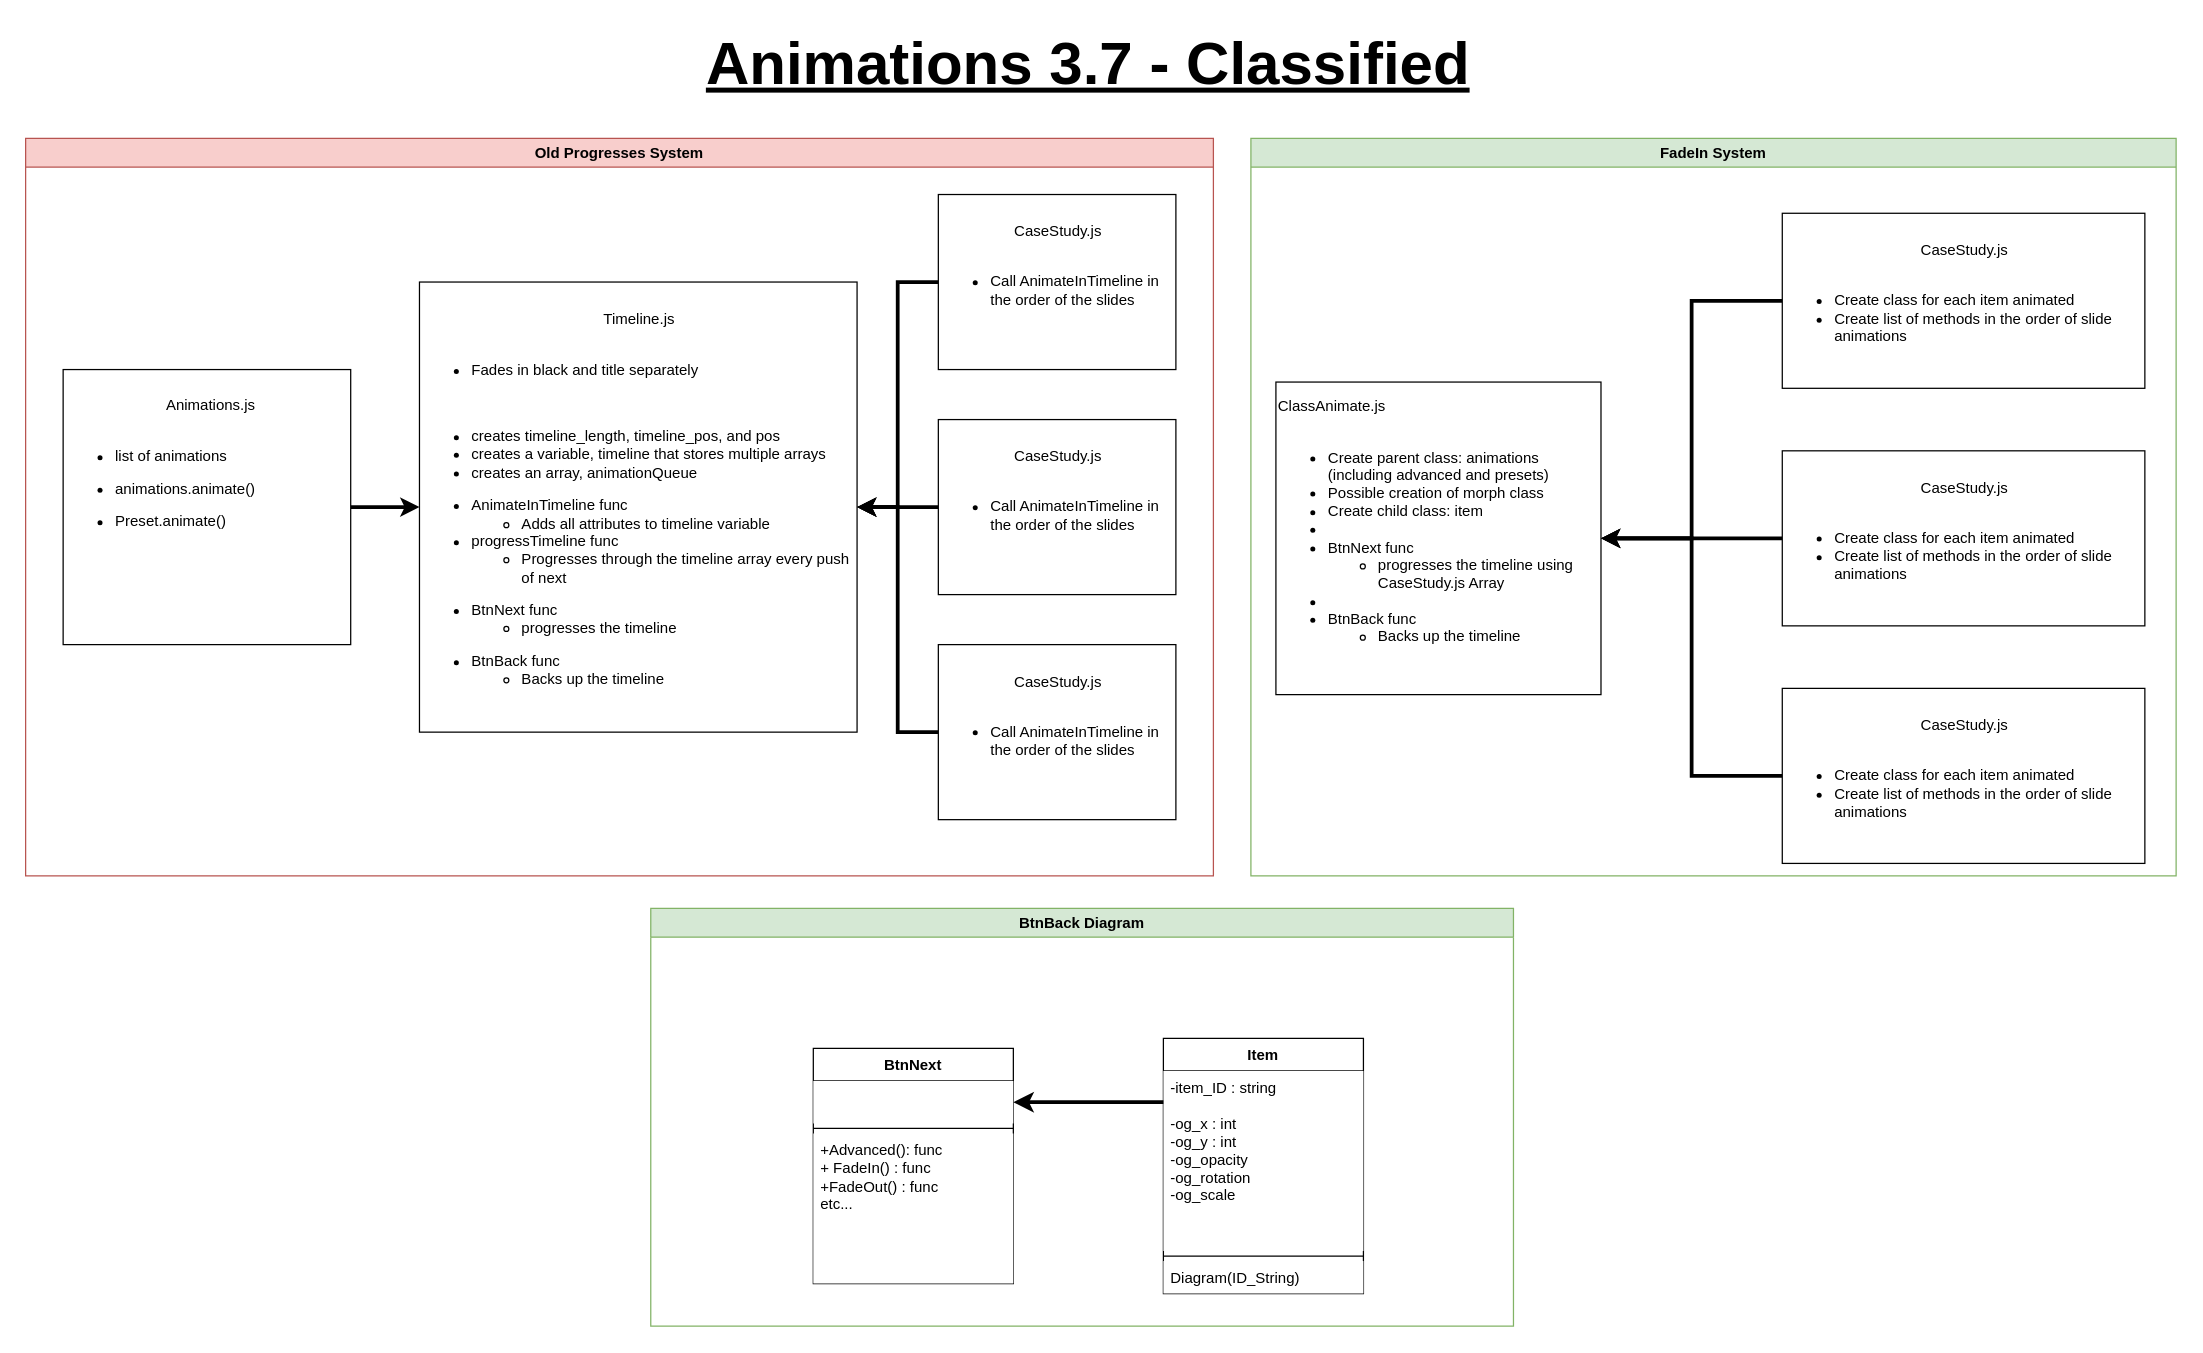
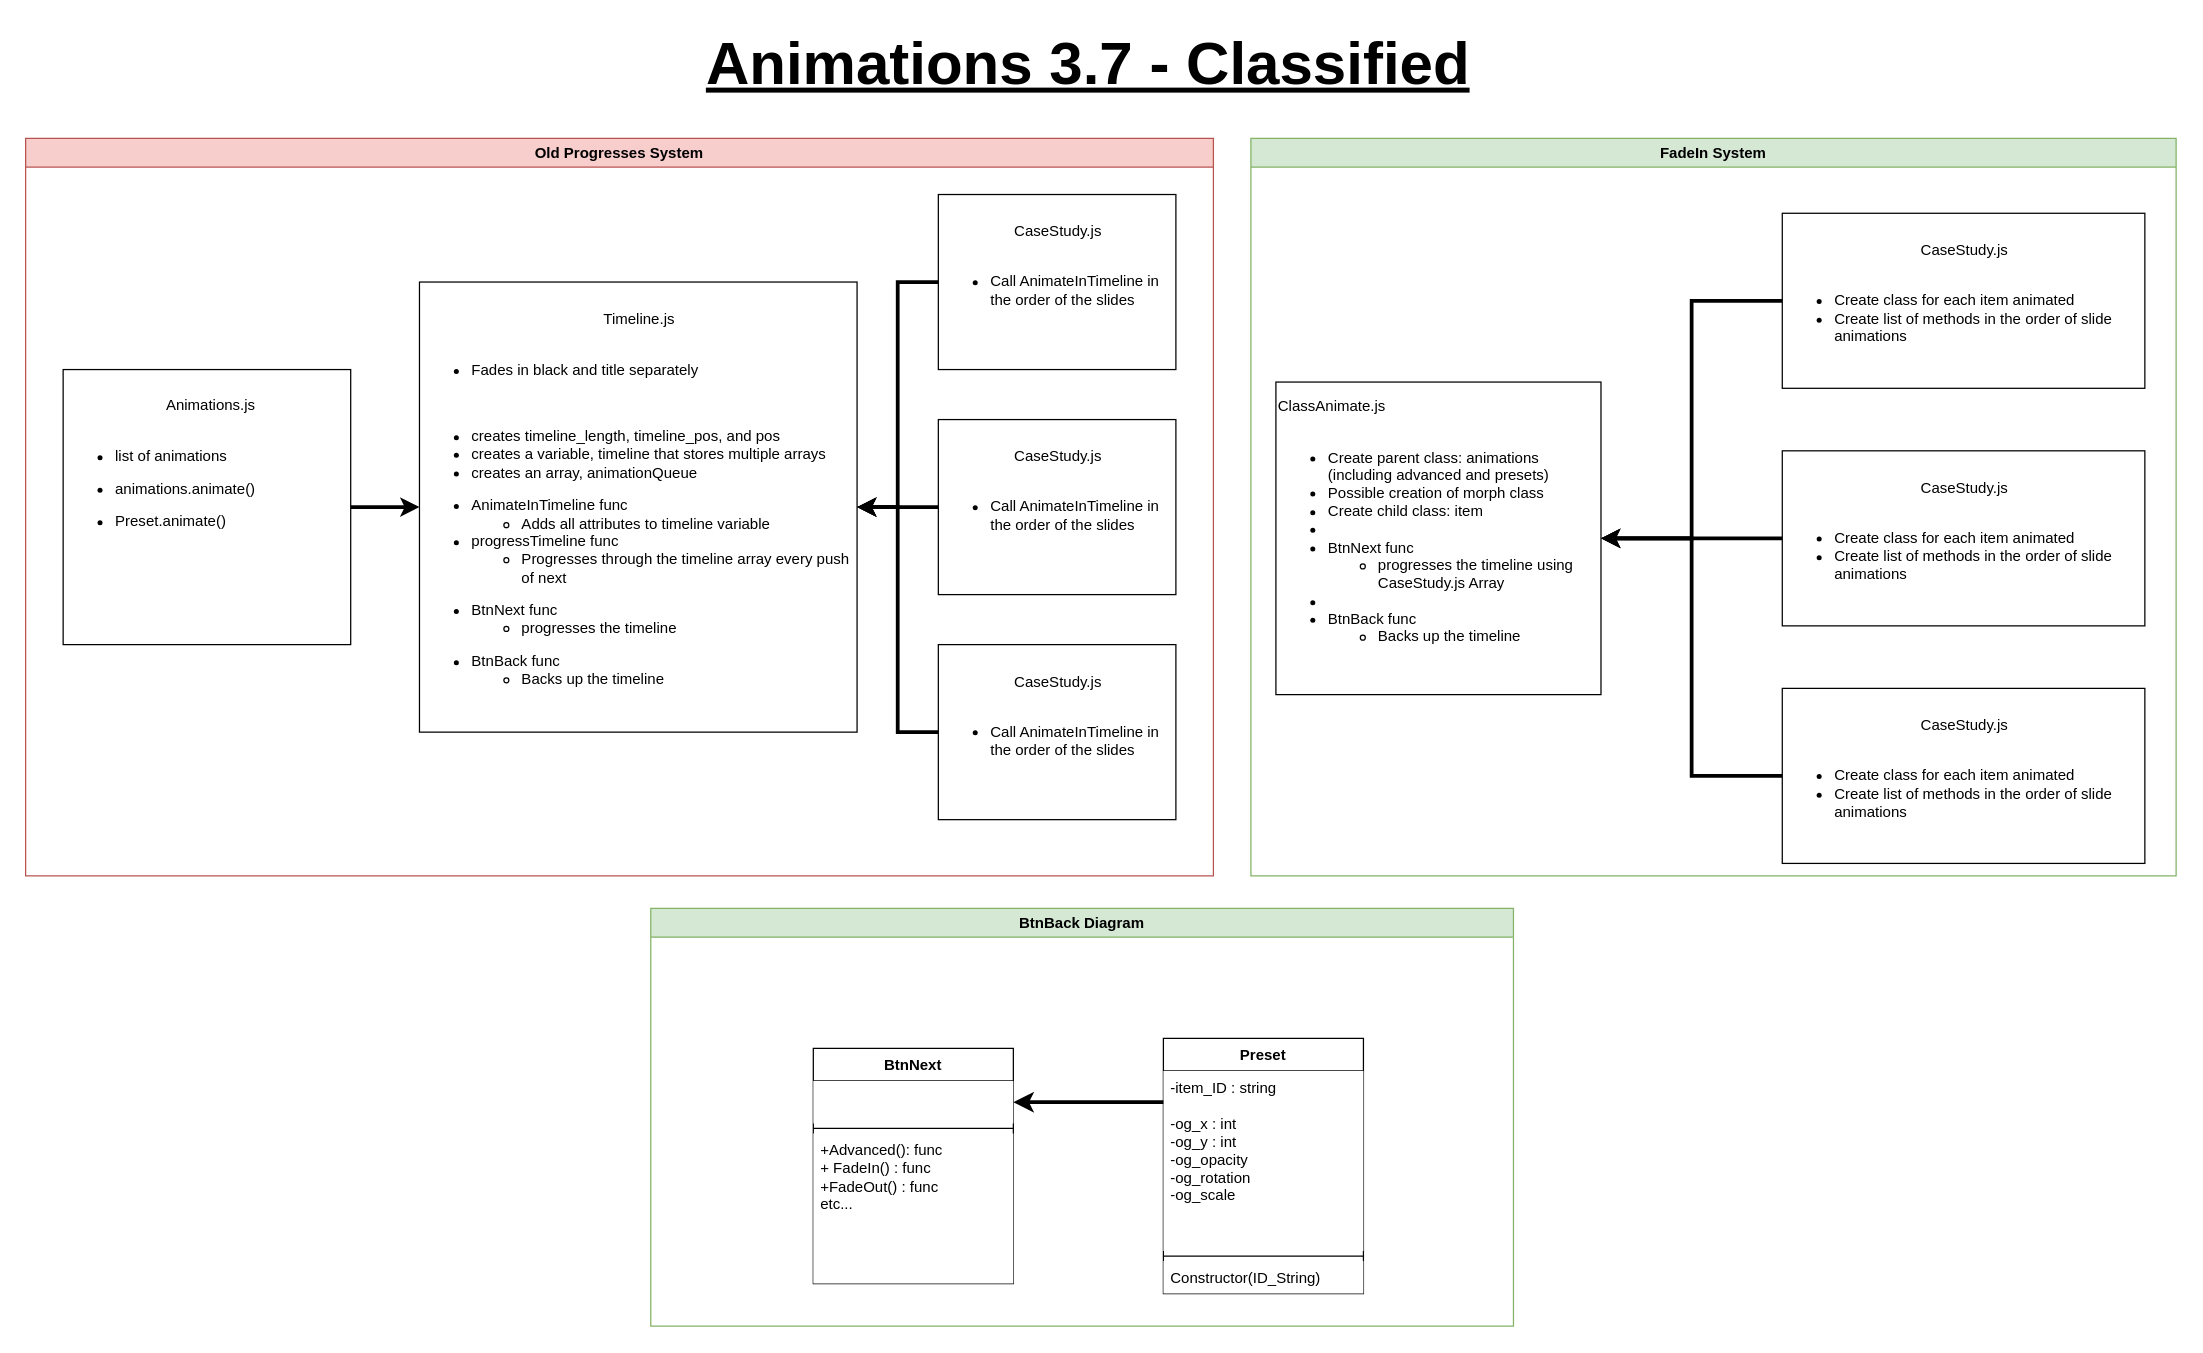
node "Item": label "Item" -> "Preset"
node "Diagram(ID_String)": label "Diagram(ID_String)" -> "Constructor(ID_String)"
